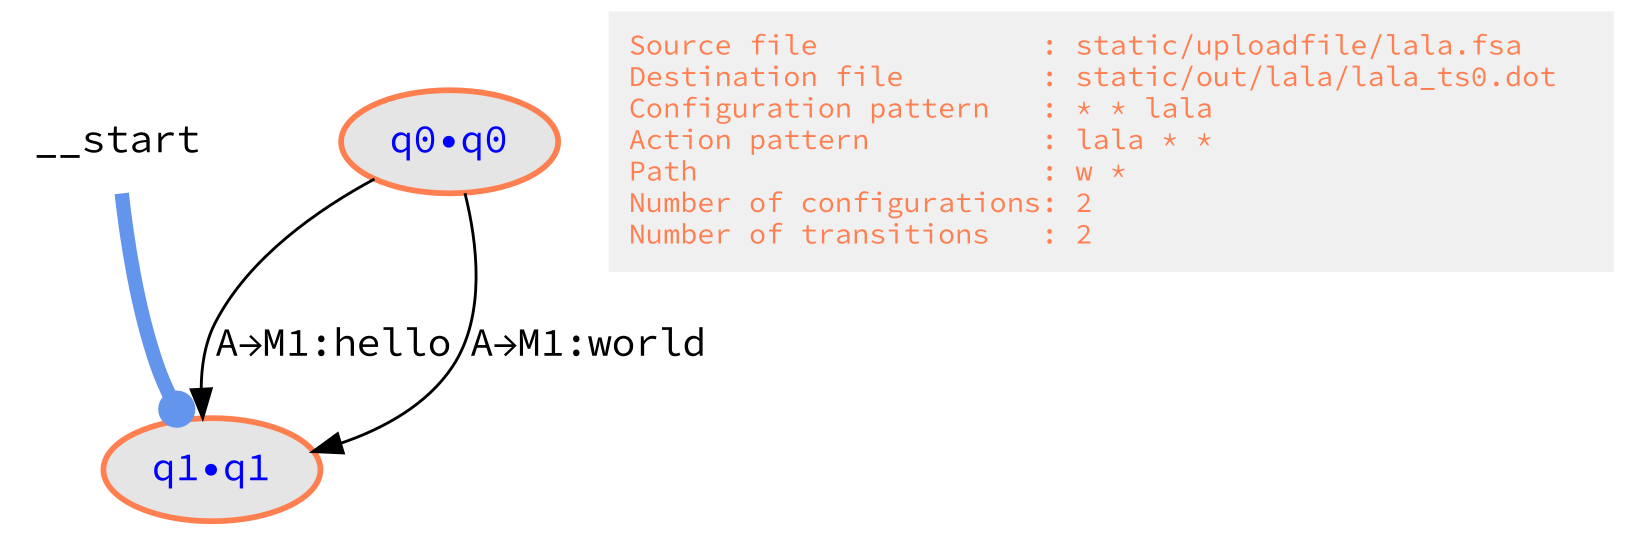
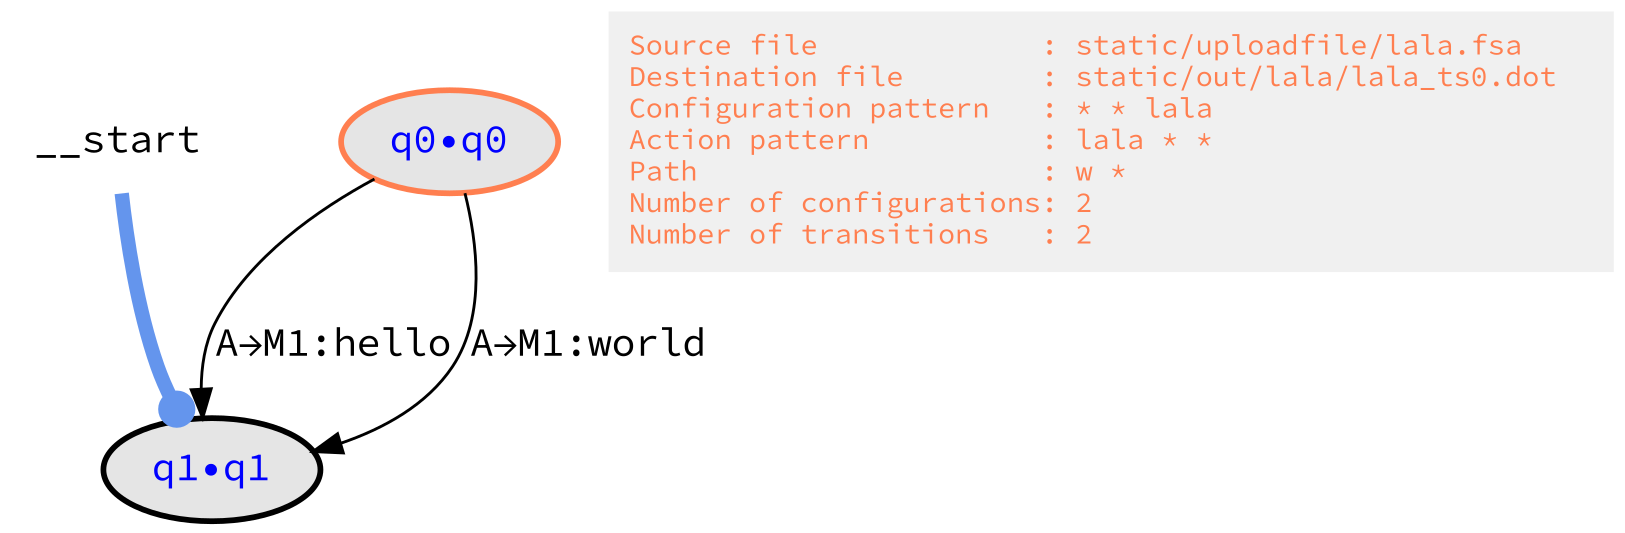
node "q1•q1": color coral -> black
